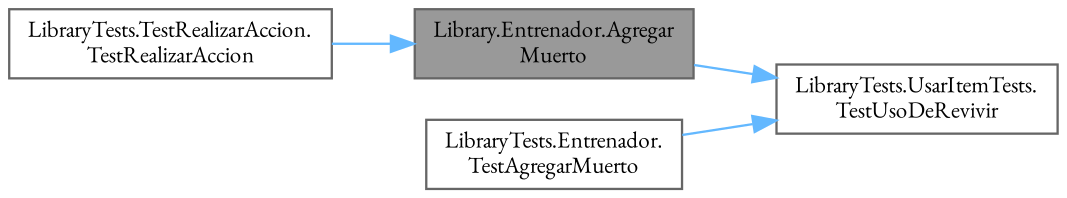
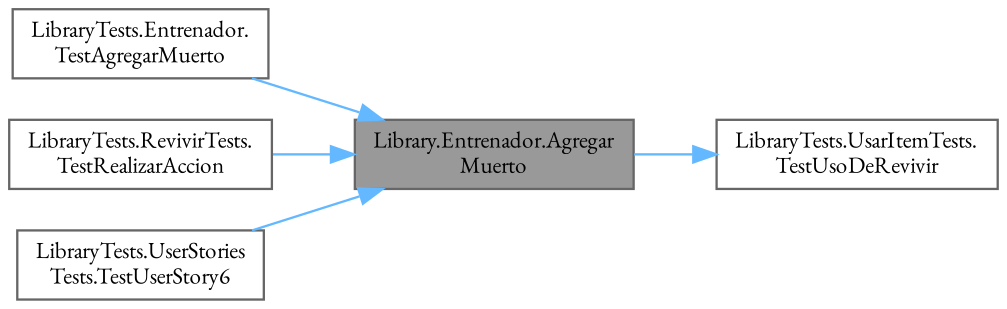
node "LibraryTests.TestRealizarAccion. TestRealizarAccion": label "LibraryTests.TestRealizarAccion. TestRealizarAccion" -> "LibraryTests.RevivirTests. TestRealizarAccion"
edge "LibraryTests.Entrenador. TestAgregarMuerto" -> "LibraryTests.UsarItemTests. TestUsoDeRevivir": now "LibraryTests.Entrenador. TestAgregarMuerto" -> "Library.Entrenador.Agregar Muerto"
node "LibraryTests.UserStories Tests.TestUserStory6": added
